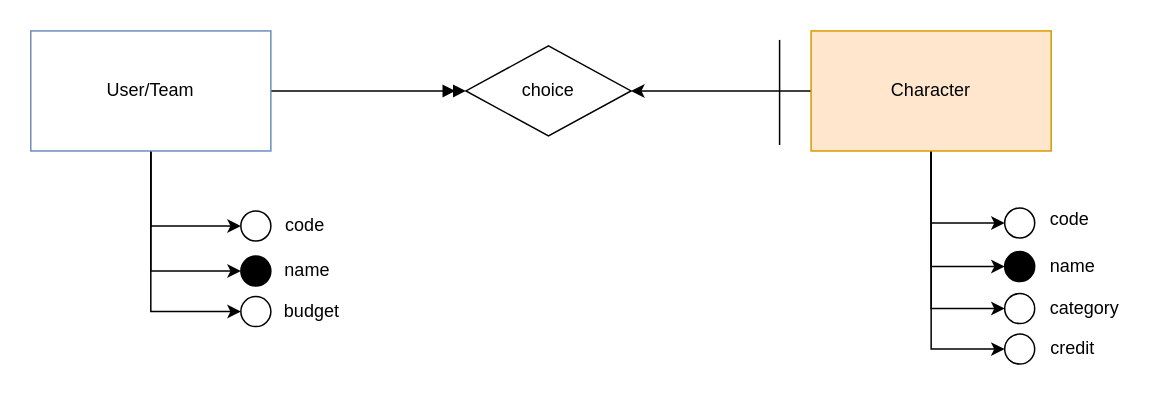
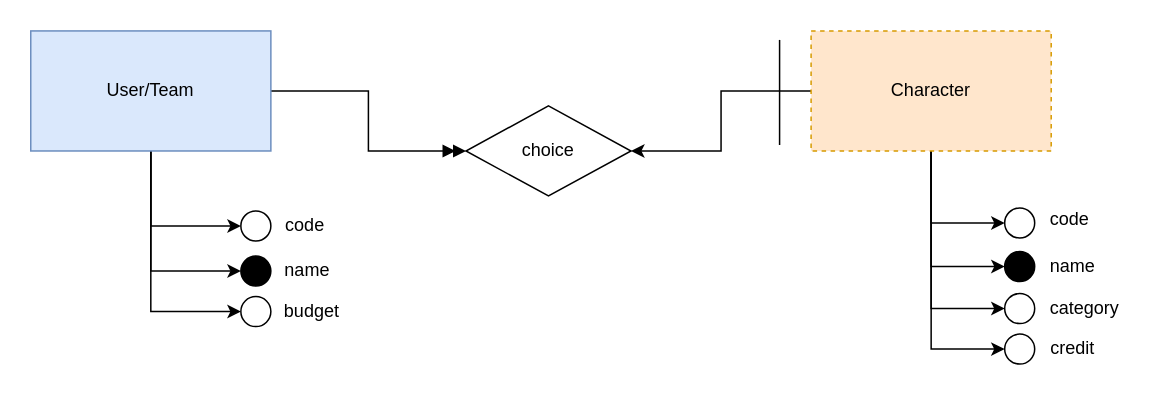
node "User/Team": fillcolor #ffffff -> #dae8fc
node "choice": moved (548, 91) -> (548, 151)
node "Character": style solid -> dashed
